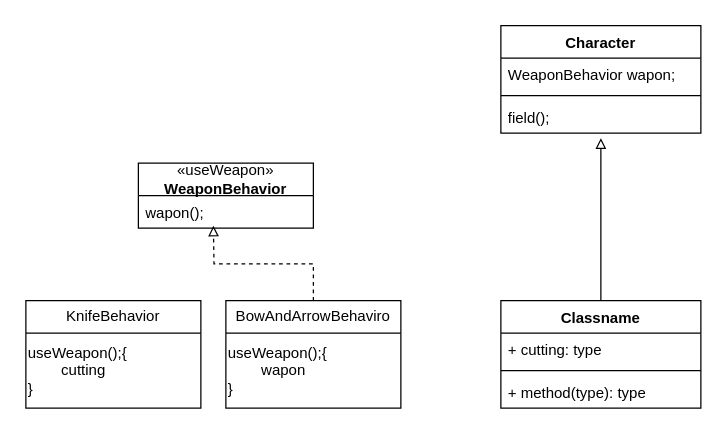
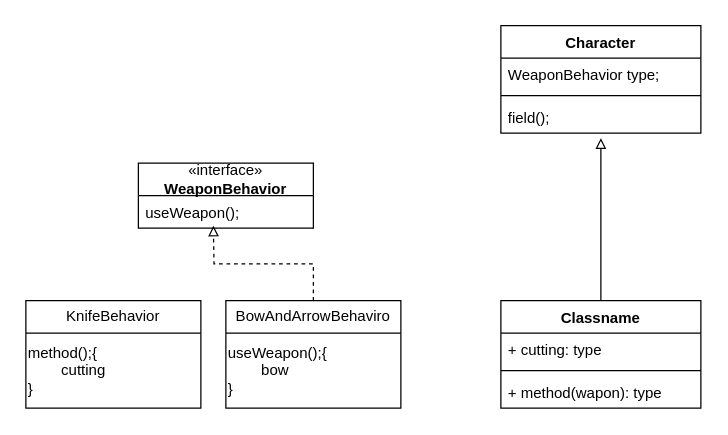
node "WeaponBehavior wapon;": label "WeaponBehavior wapon;" -> "WeaponBehavior type;"
node "«useWeapon» WeaponBehavior": label "«useWeapon» WeaponBehavior" -> "«interface» WeaponBehavior"
node "wapon();": label "wapon();" -> "useWeapon();"
node "useWeapon();{ cutting }": label "useWeapon();{ cutting }" -> "method();{ cutting }"
node "useWeapon();{ wapon }": label "useWeapon();{ wapon }" -> "useWeapon();{ bow }"
node "+ method(type): type": label "+ method(type): type" -> "+ method(wapon): type"
